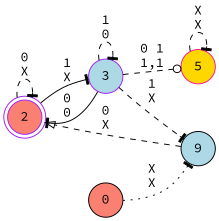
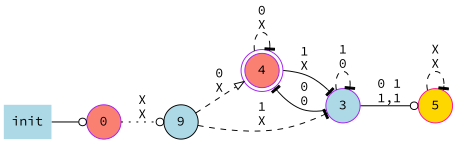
edge "3" -> "5": style dashed -> solid
edge "3" -> "9": reversed
node "2": label "2" -> "4"
node "init": added
edge "0" -> "9": arrowhead tee -> odot
node "0": color black -> purple
